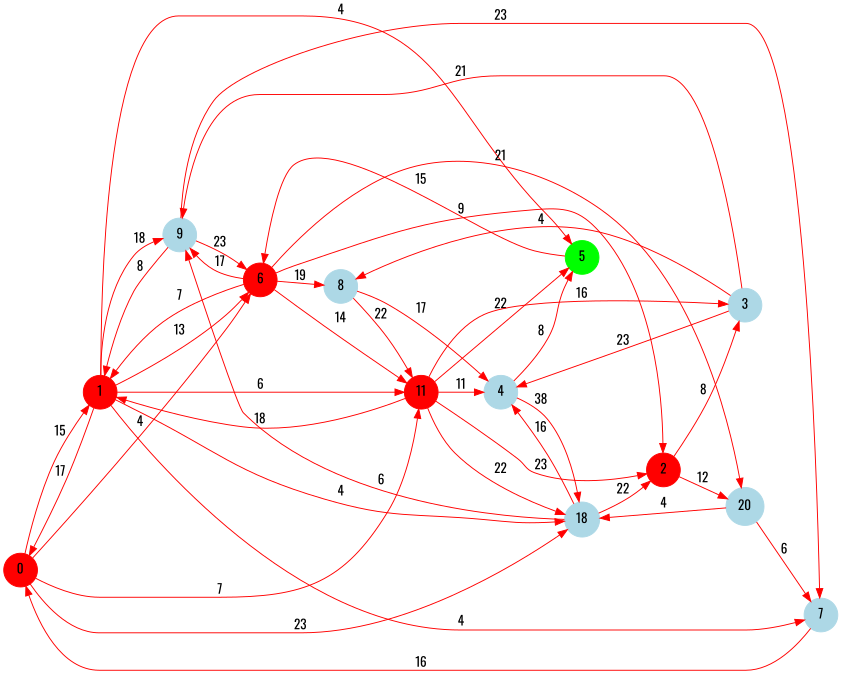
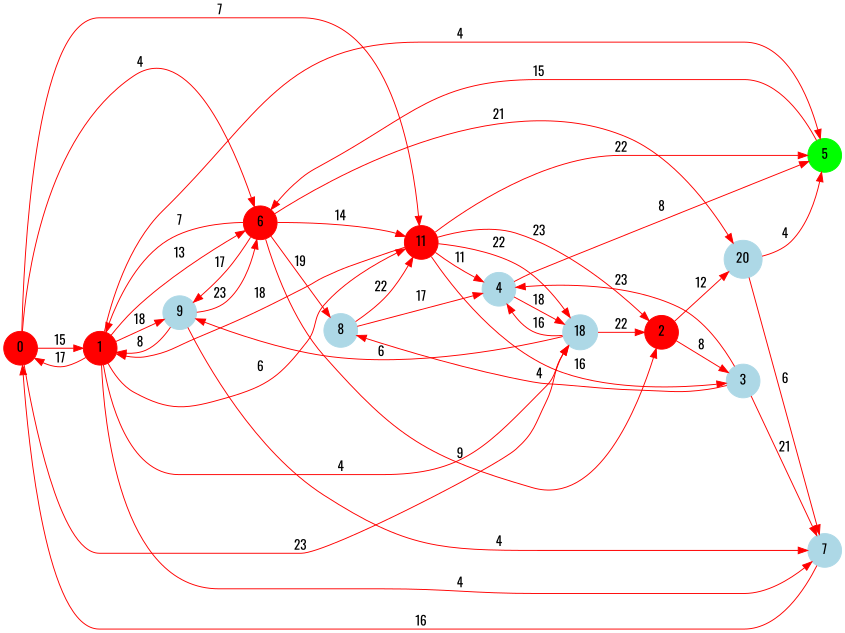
edge "9" -> "7": label "23" -> "4"
edge "3" -> "9": now "3" -> "7"
edge "4" -> "18": label "38" -> "18"
edge "20" -> "18": now "20" -> "5"
